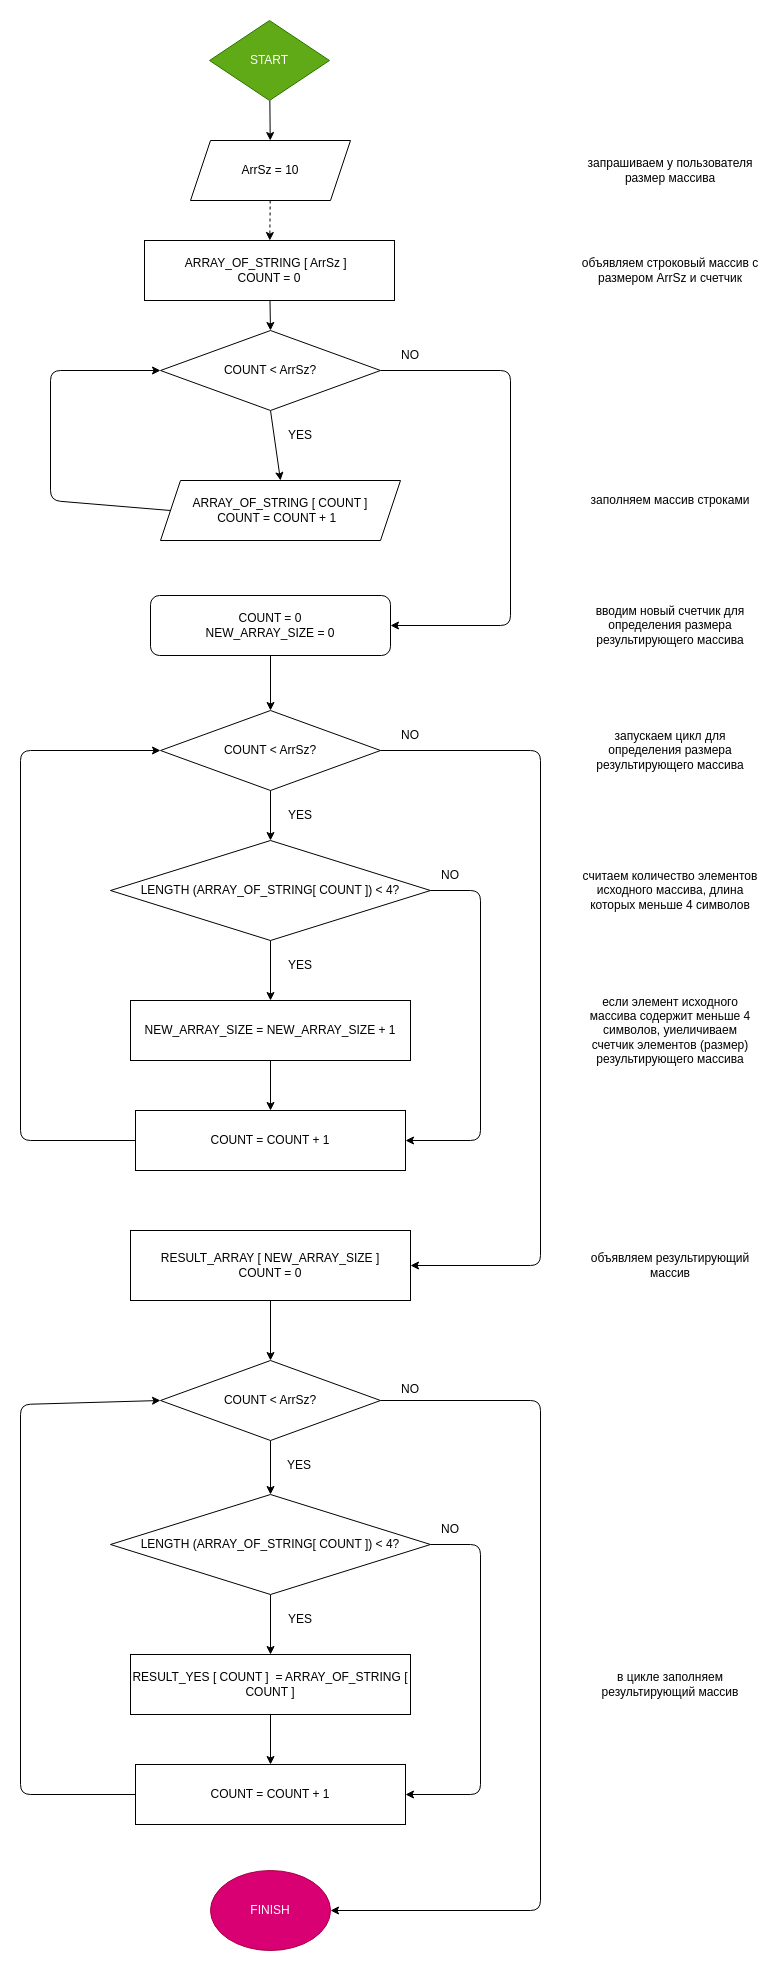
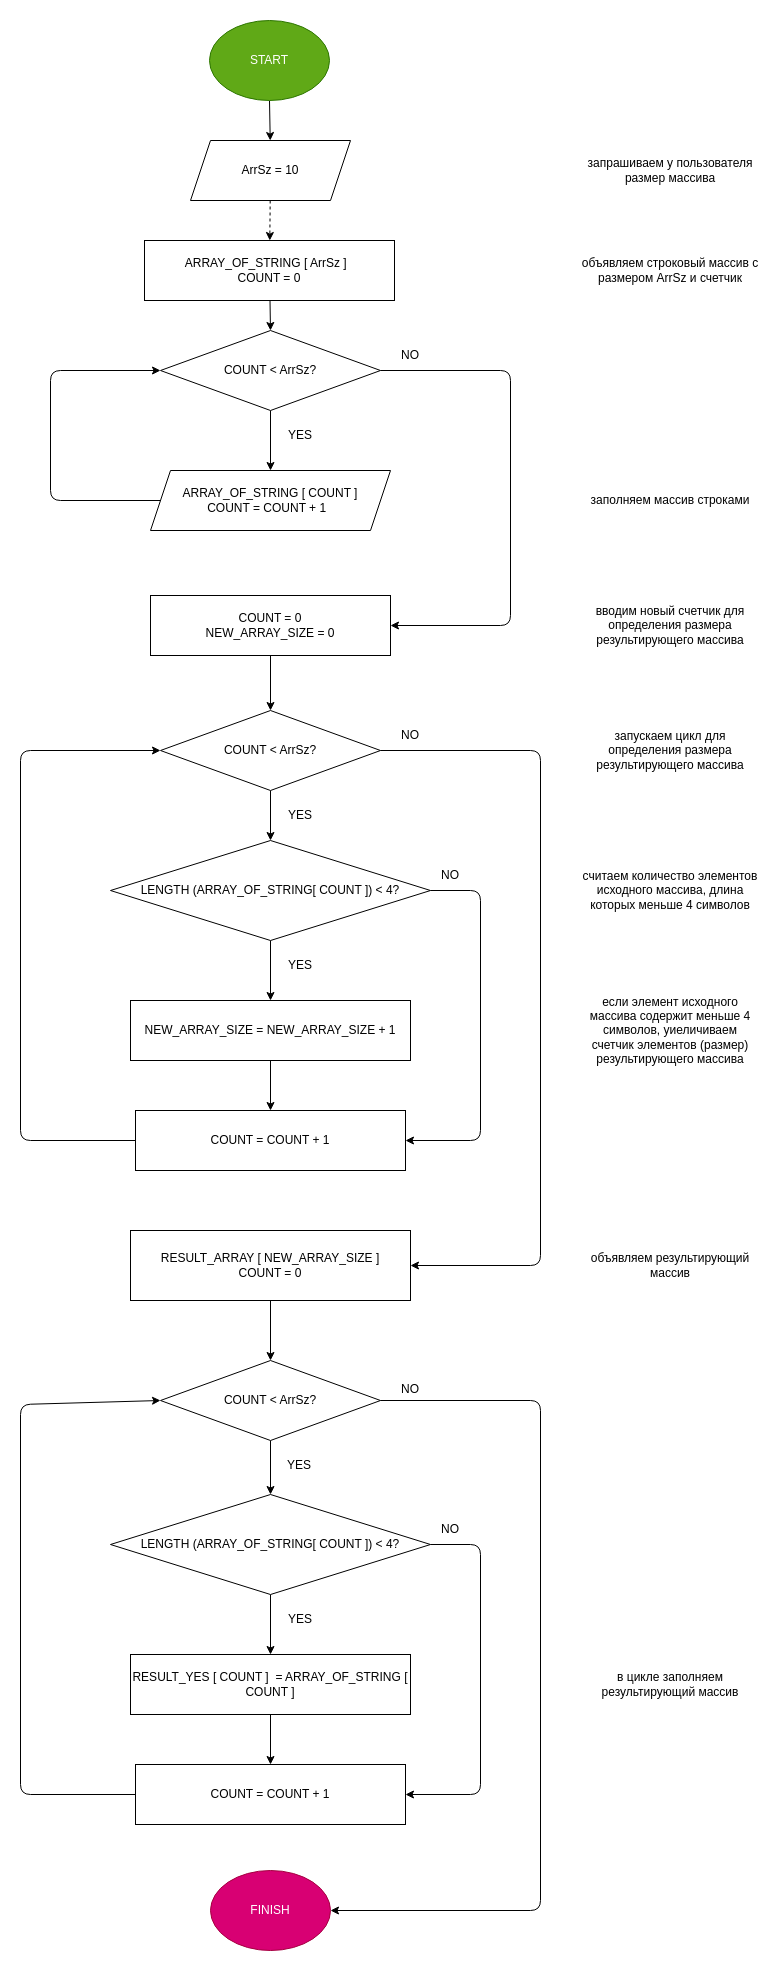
node "START": shape diamond -> ellipse
node "ARRAY_OF_STRING [ COUNT ] COUNT = COUNT + 1": moved (281, 511) -> (271, 501)
node "COUNT = 0 NEW_ARRAY_SIZE = 0": shape rounded rectangle -> rectangle
